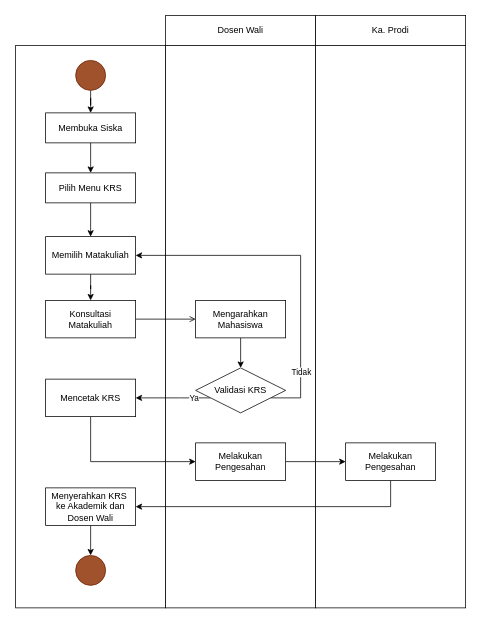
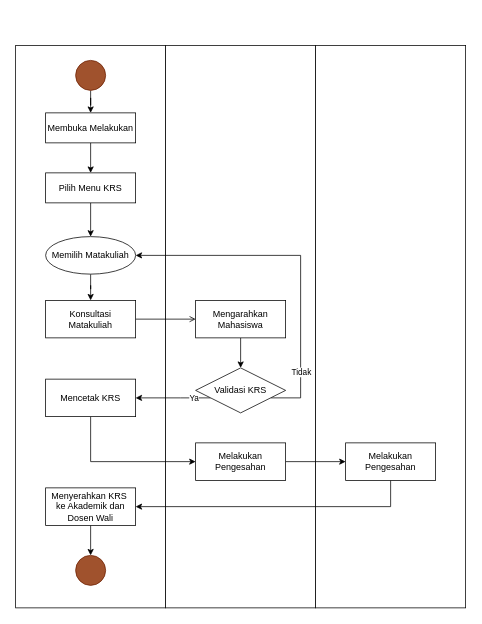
node "Dosen Wali": removed
node "Ka. Prodi": removed
node "Membuka Siska": label "Membuka Siska" -> "Membuka Melakukan"
node "Memilih Matakuliah": shape rectangle -> ellipse
